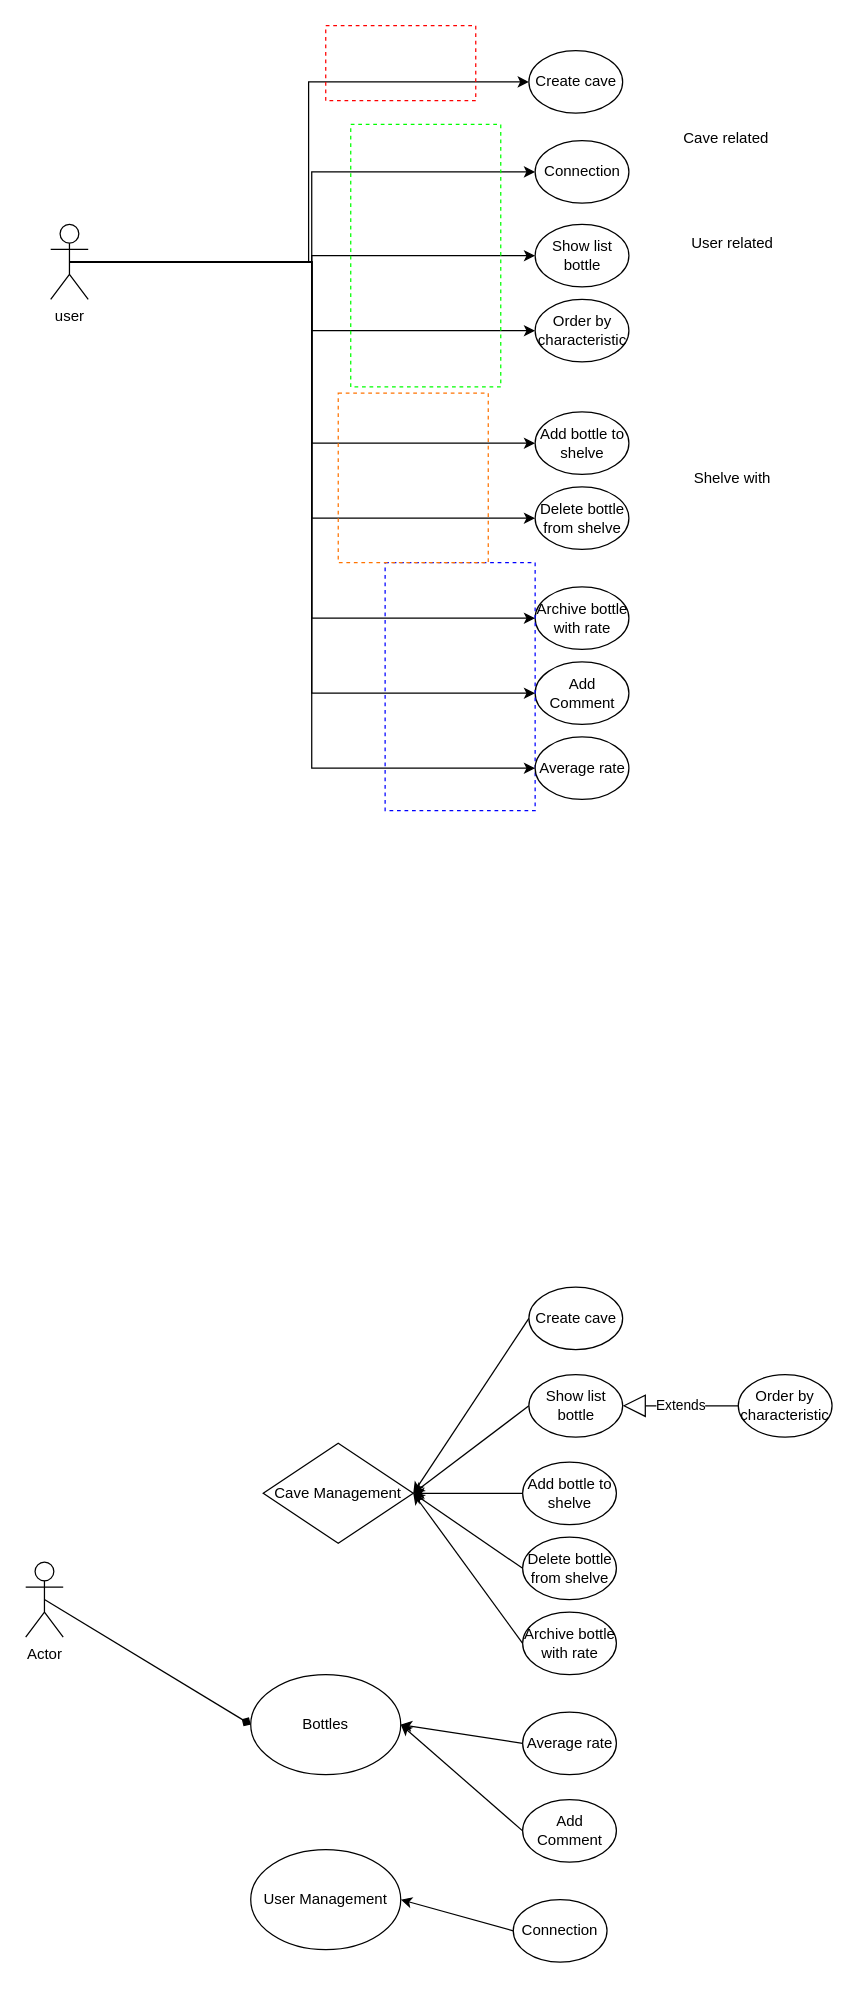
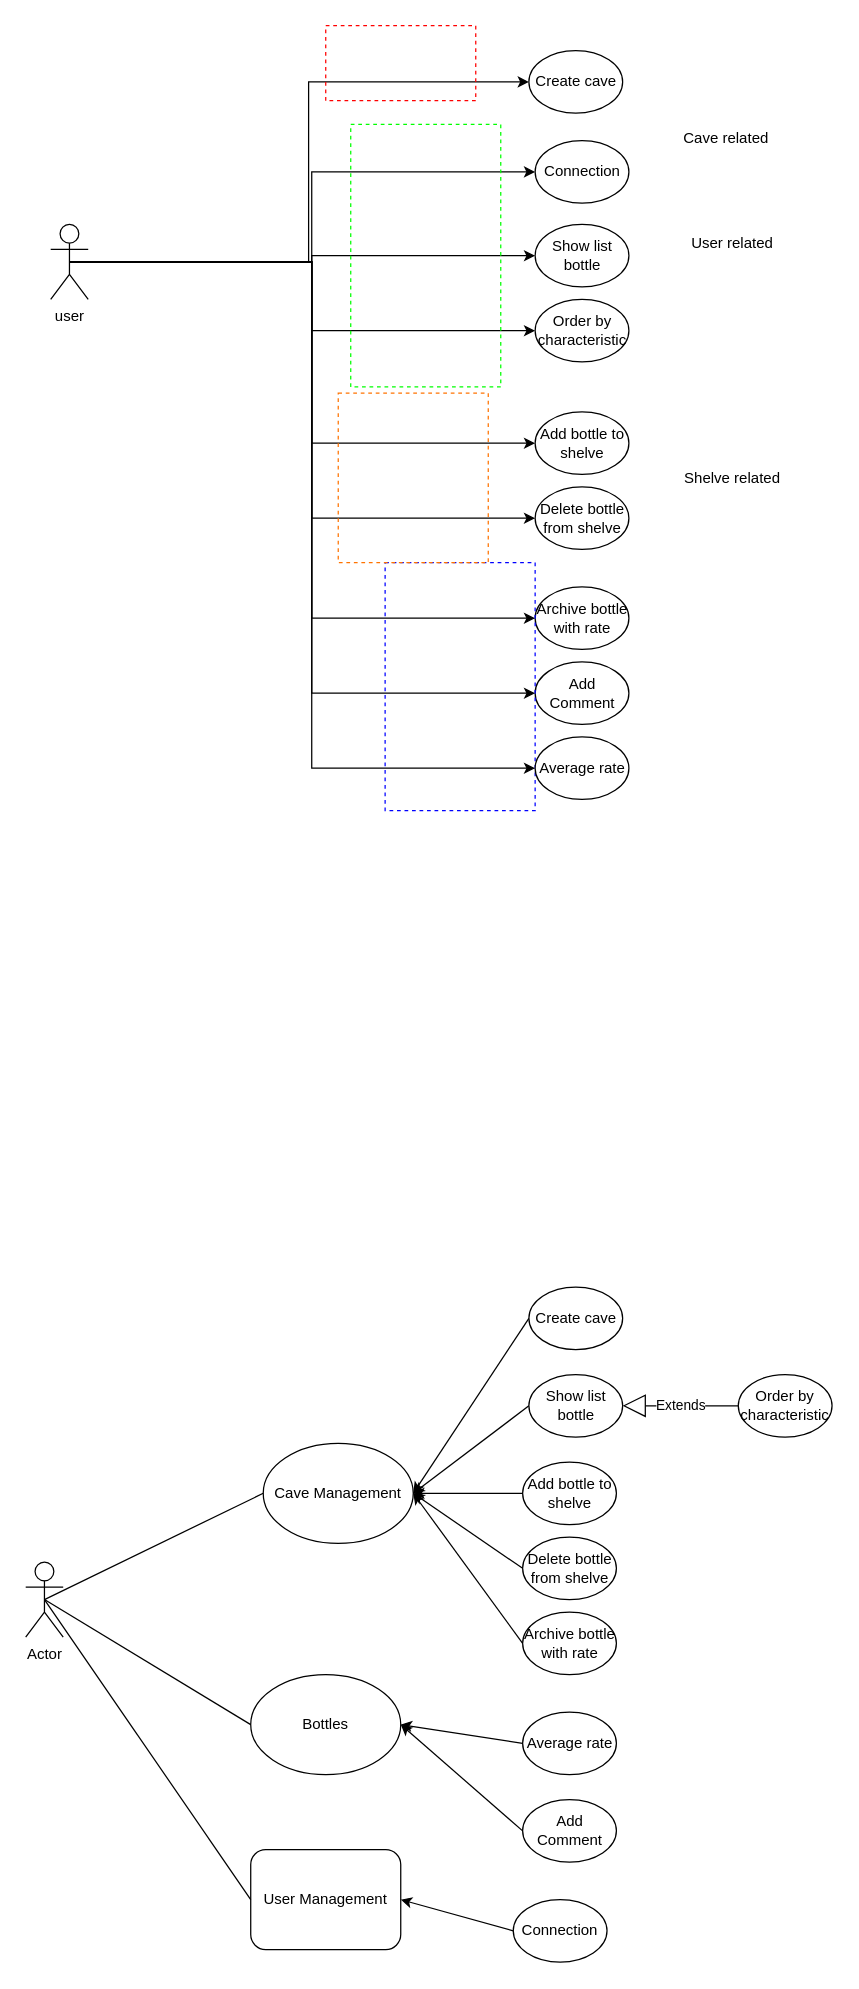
node "Shelve with": label "Shelve with" -> "Shelve related"
node "Cave Management": shape diamond -> ellipse
edge "Cave Management" -- "Actor": added
edge "Actor" -> "Bottles": arrowhead diamond -> none
edge "Actor" -- "User Management": added
node "User Management": shape ellipse -> rounded rectangle
